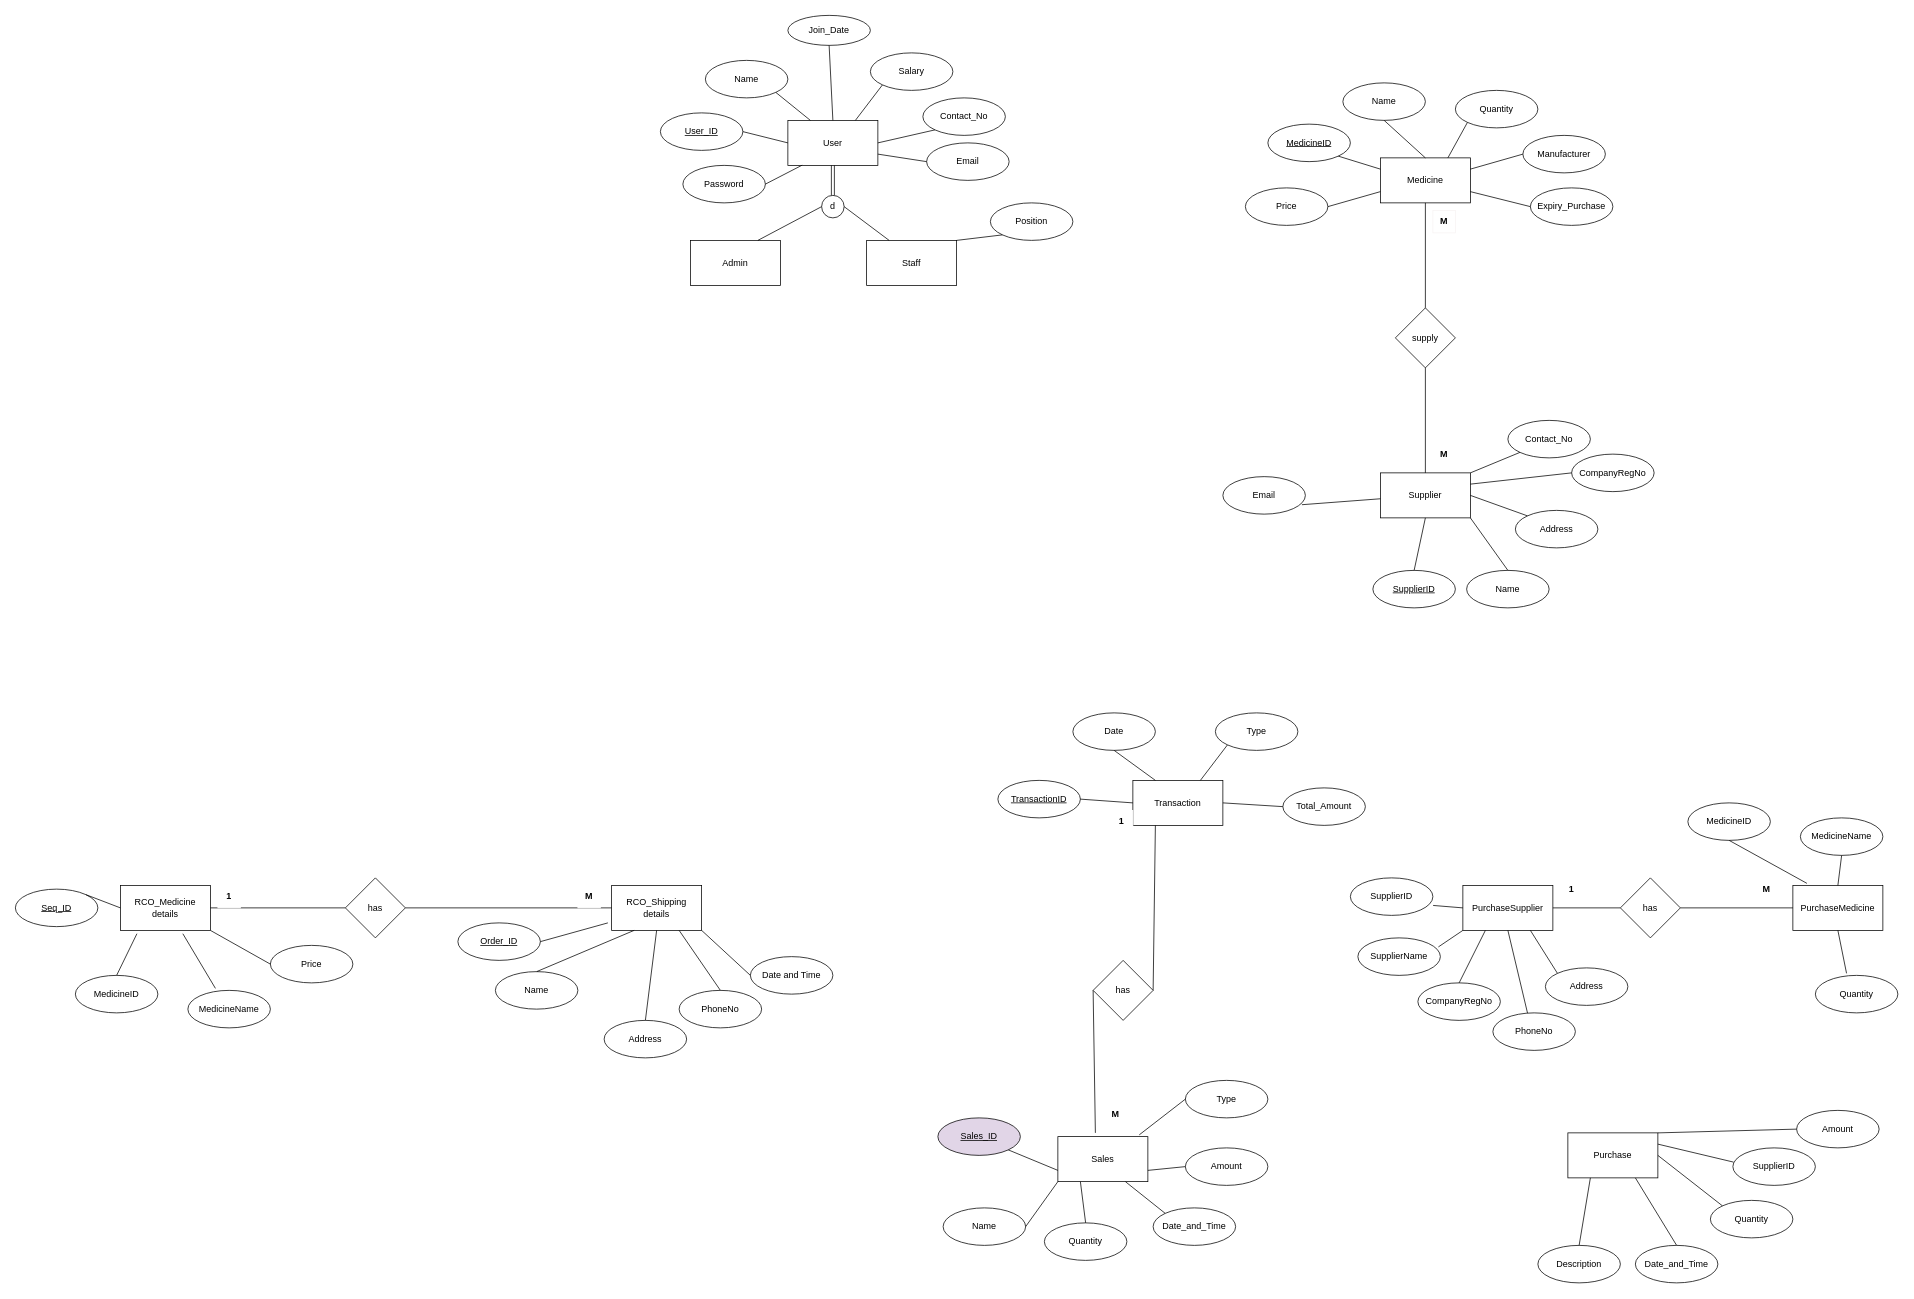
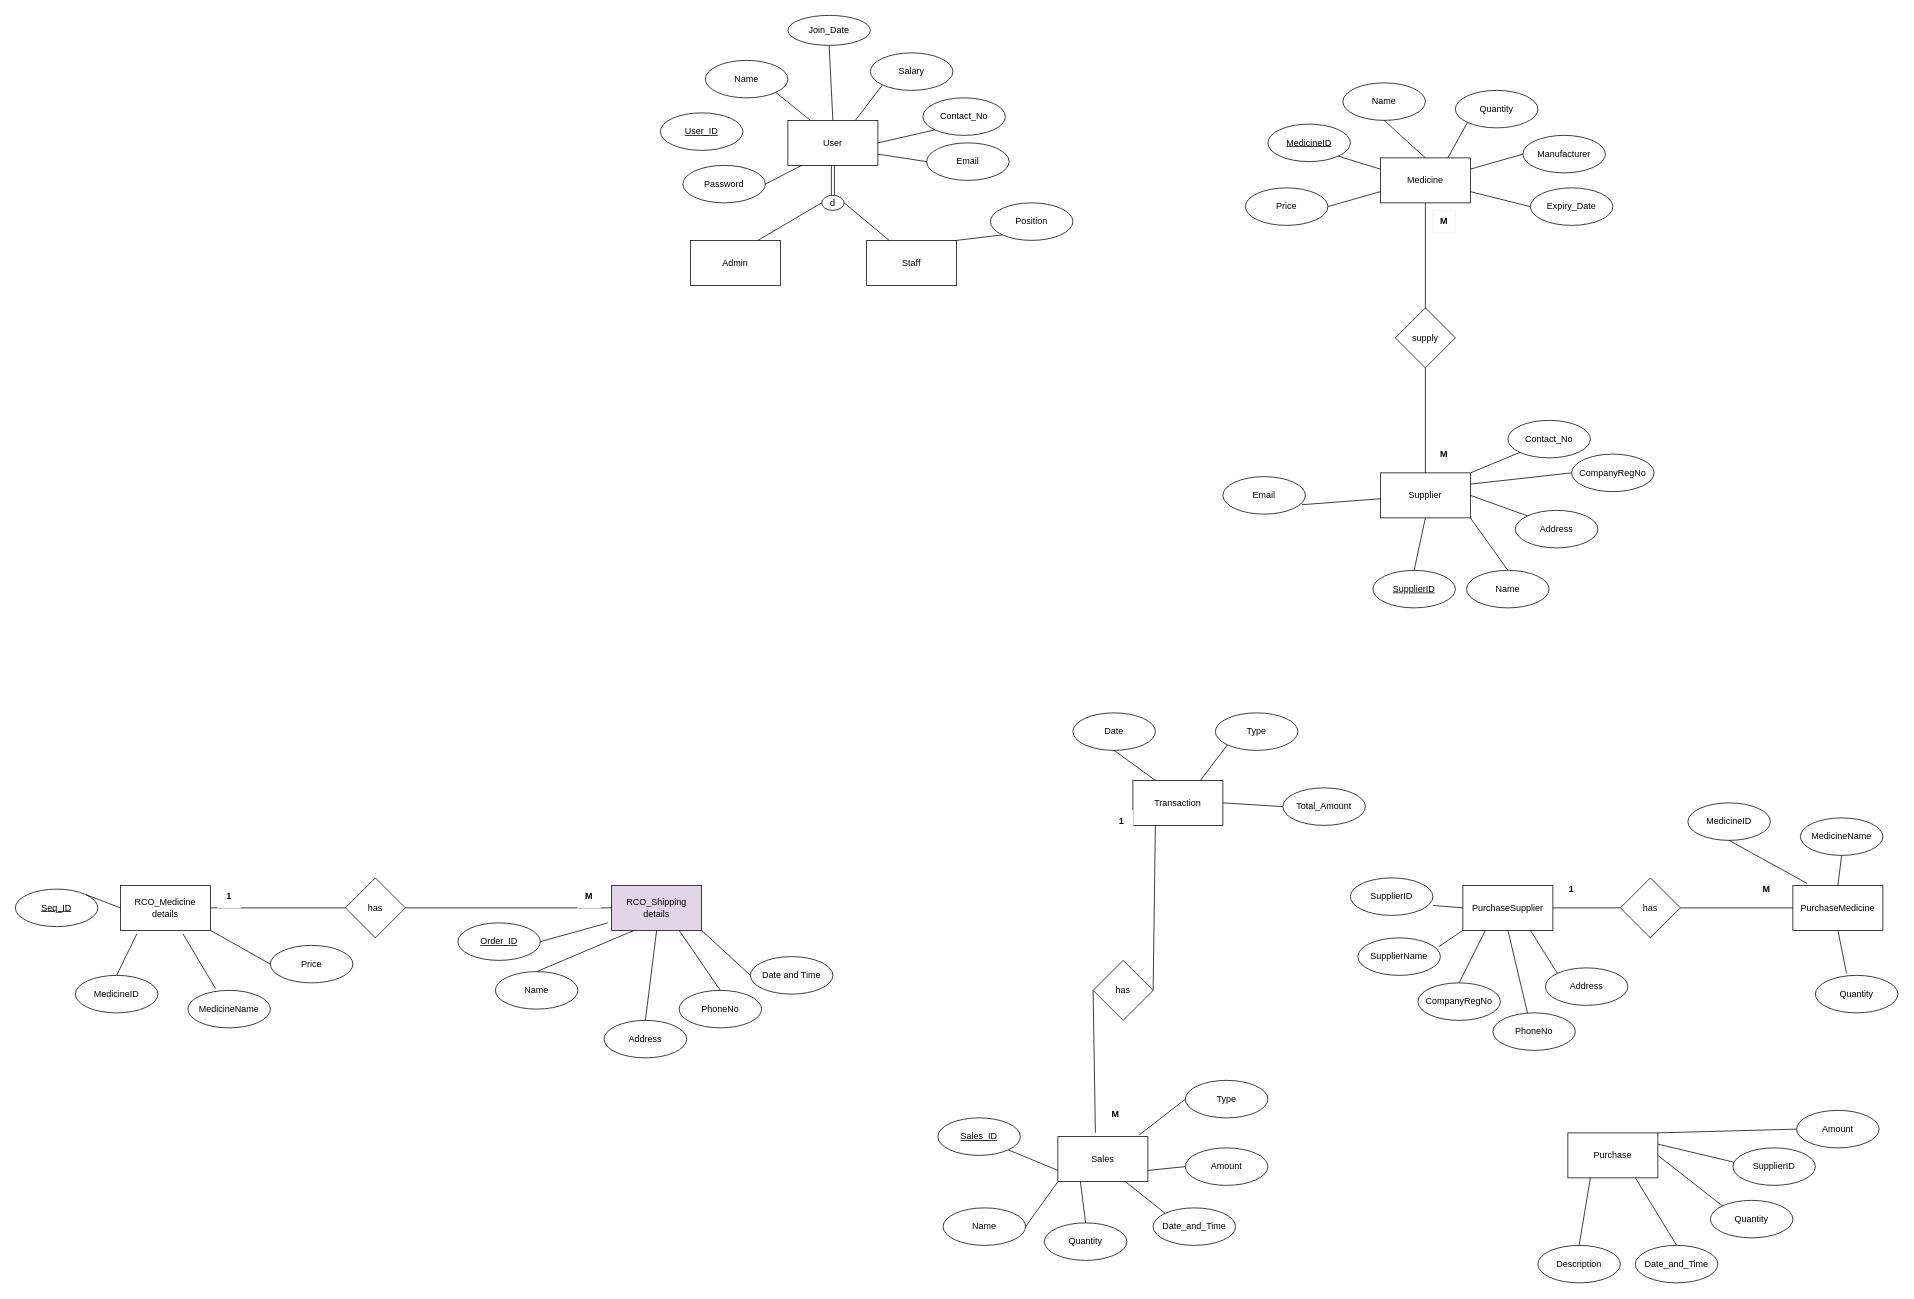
edge "User_ID" -- "User": removed
node "d": size 23x23 -> 23x15
node "Expiry_Purchase": label "Expiry_Purchase" -> "Expiry_Date"
node "TransactionID": removed
edge "TransactionID" -- "Transaction": removed
node "RCO_Shipping details": fillcolor #ffffff -> #e1d5e7
node "Sales_ID": fillcolor #e1d5e7 -> #ffffff
